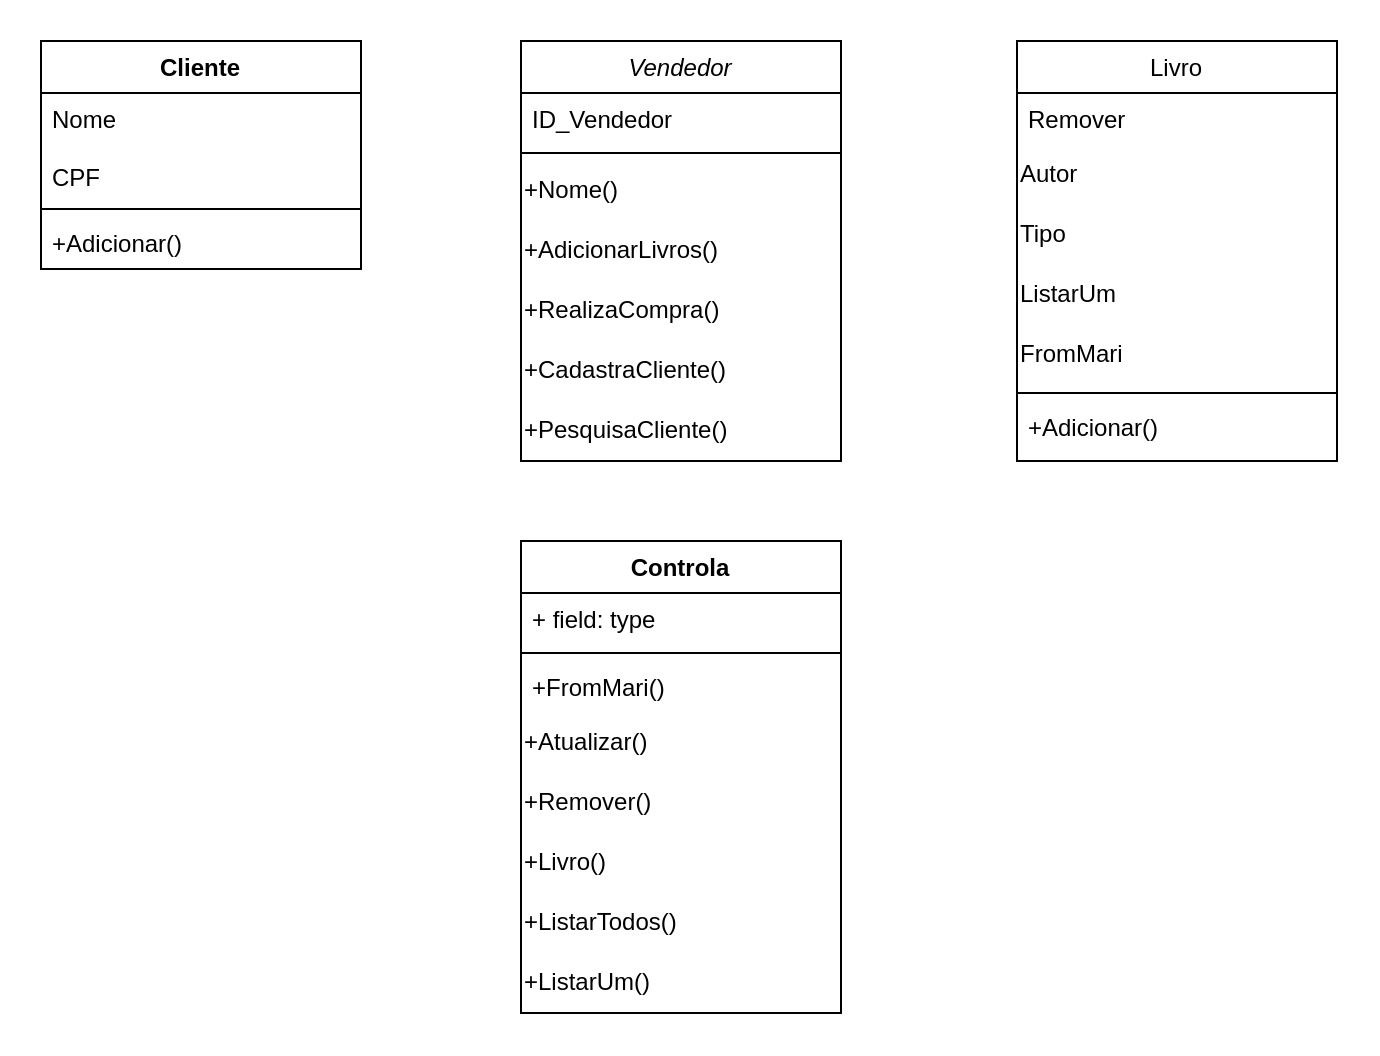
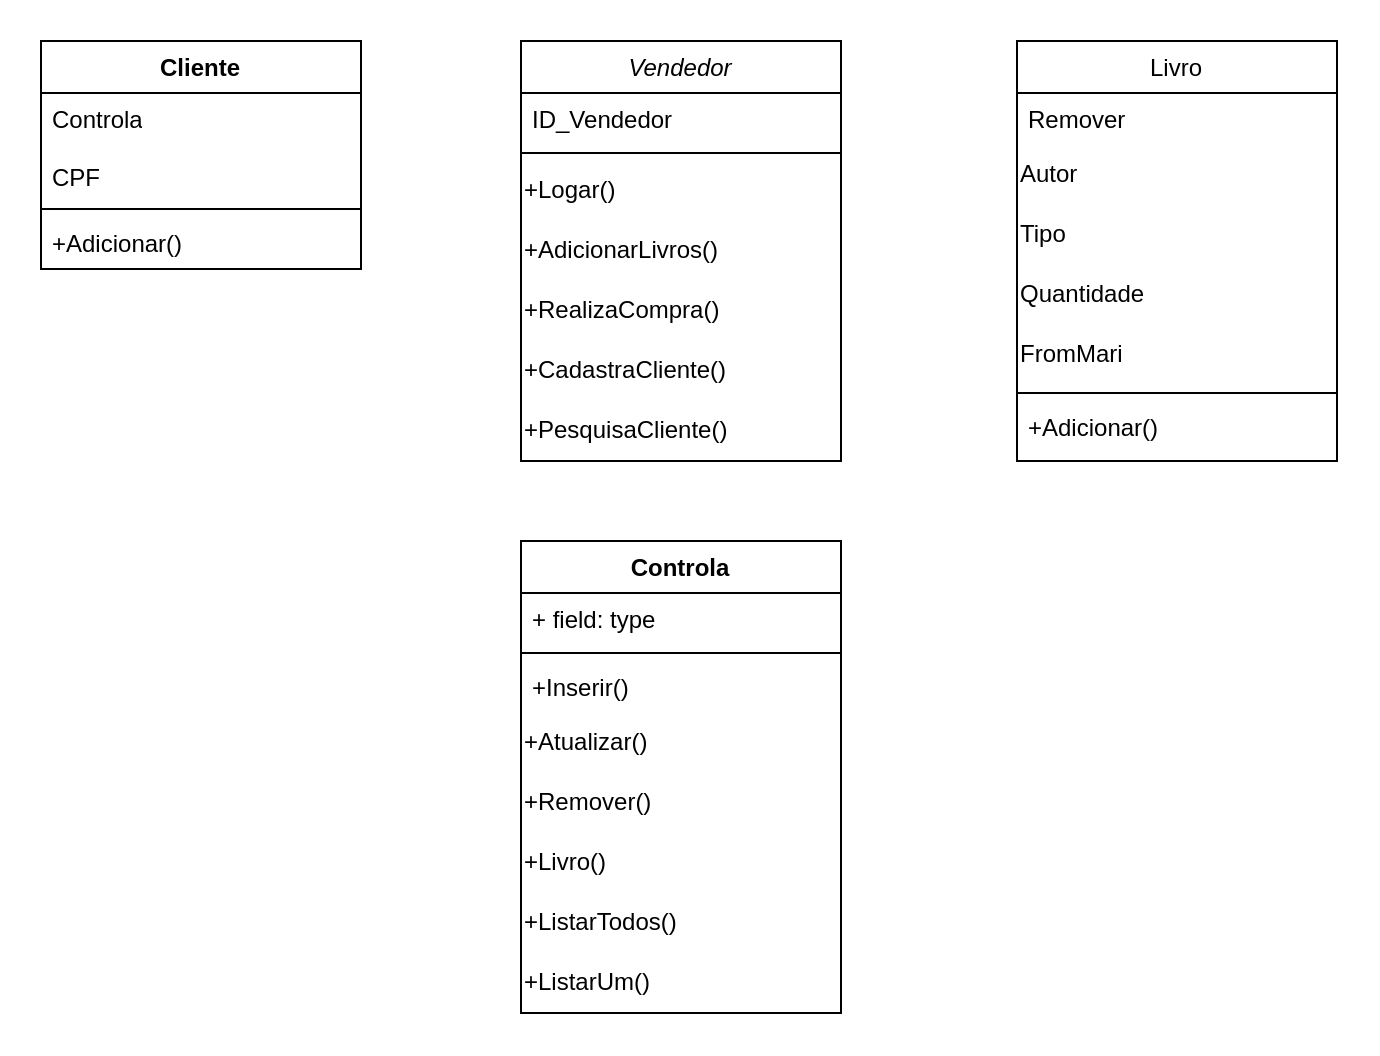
node "Nome CPF": label "Nome CPF" -> "Controla CPF"
node "+Nome()": label "+Nome()" -> "+Logar()"
node "ListarUm": label "ListarUm" -> "Quantidade"
node "+FromMari()": label "+FromMari()" -> "+Inserir()"
